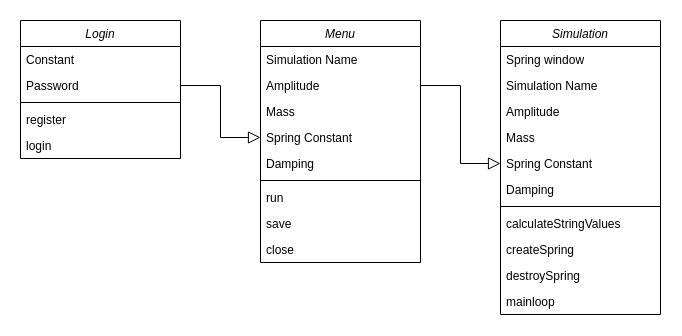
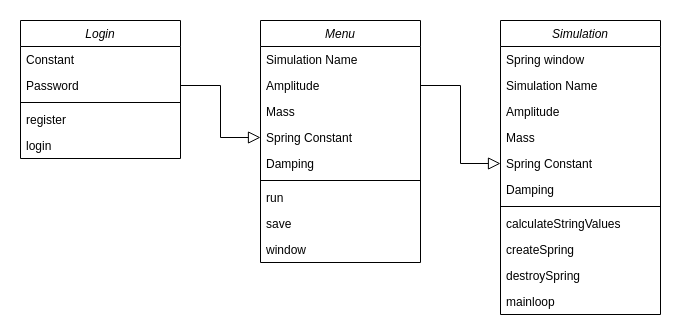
node "close": label "close" -> "window"
